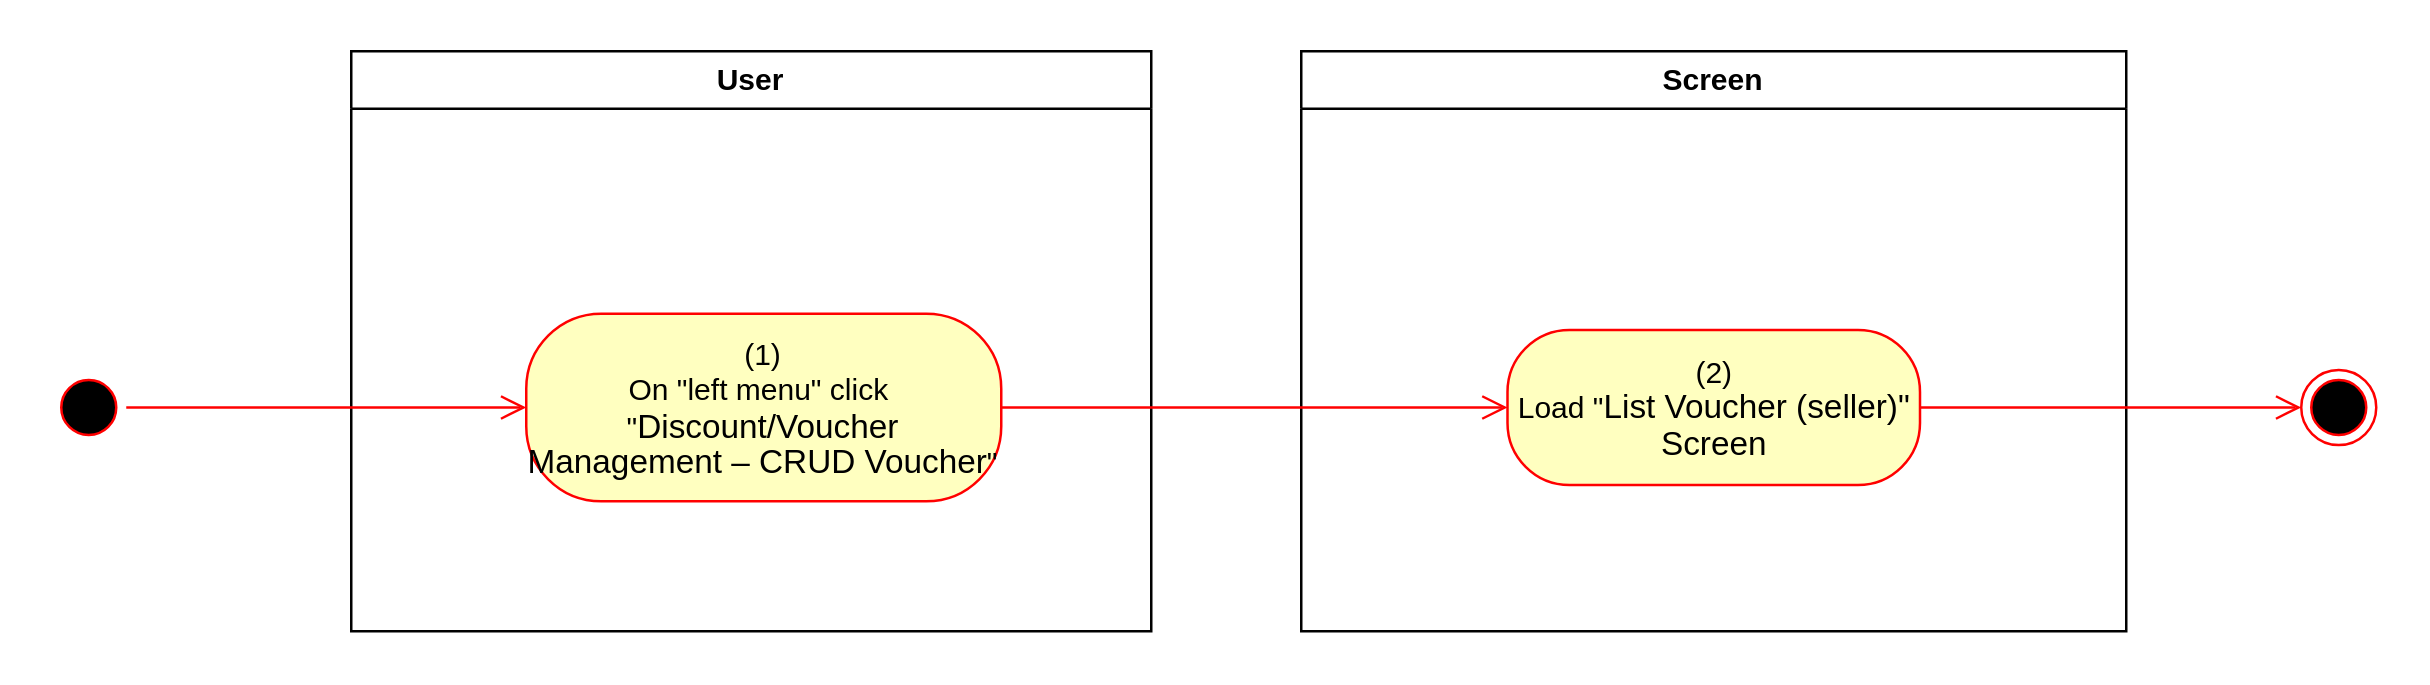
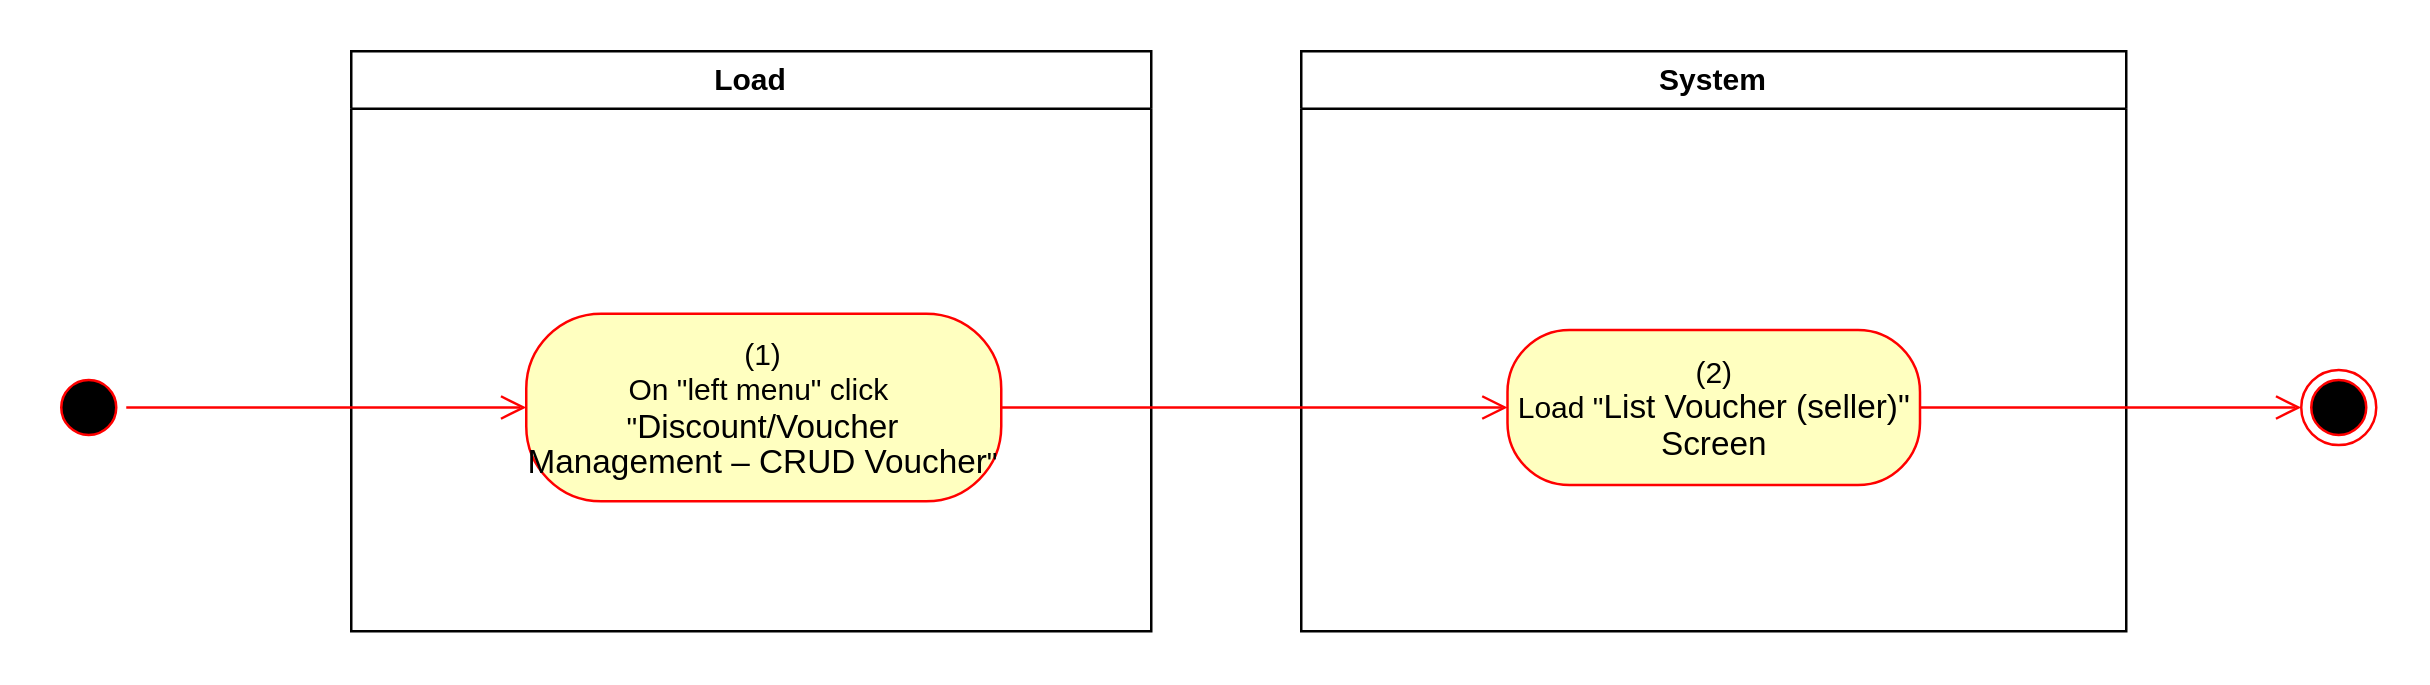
node "User": label "User" -> "Load"
node "Screen": label "Screen" -> "System"
